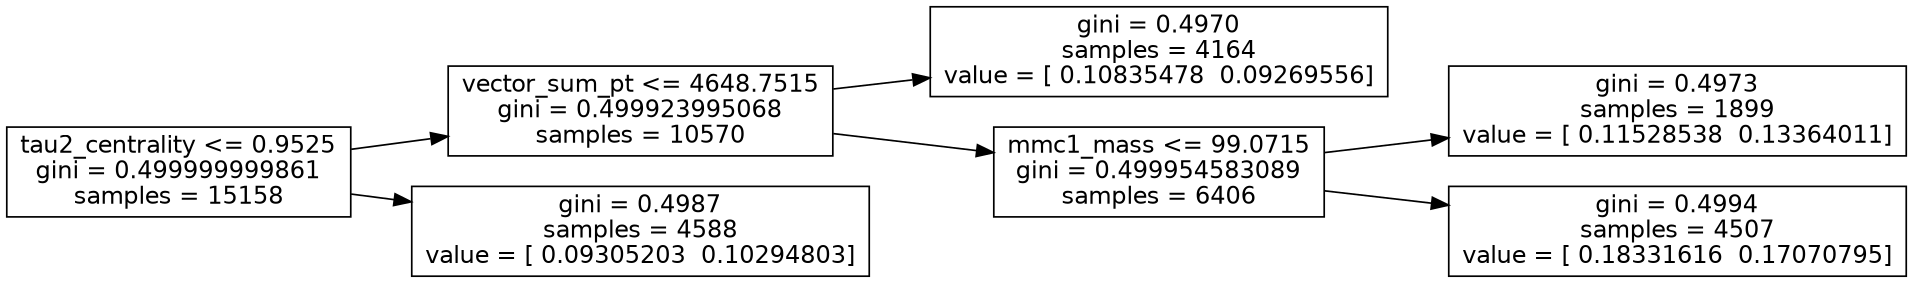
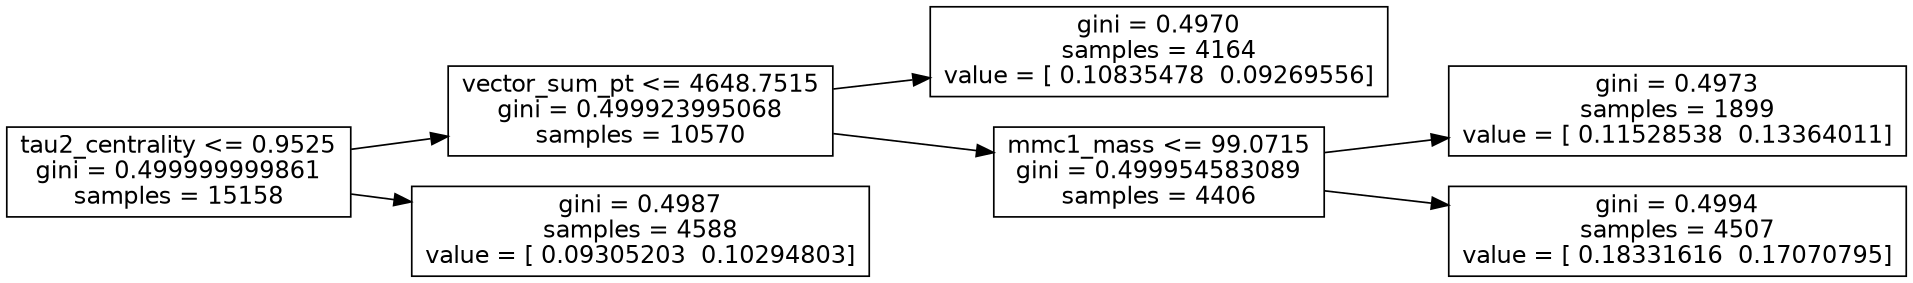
node "mmc1_mass <= 99.0715 gini = 0.499954583089 samples = 6406": label "mmc1_mass <= 99.0715 gini = 0.499954583089 samples = 6406" -> "mmc1_mass <= 99.0715 gini = 0.499954583089 samples = 4406"
